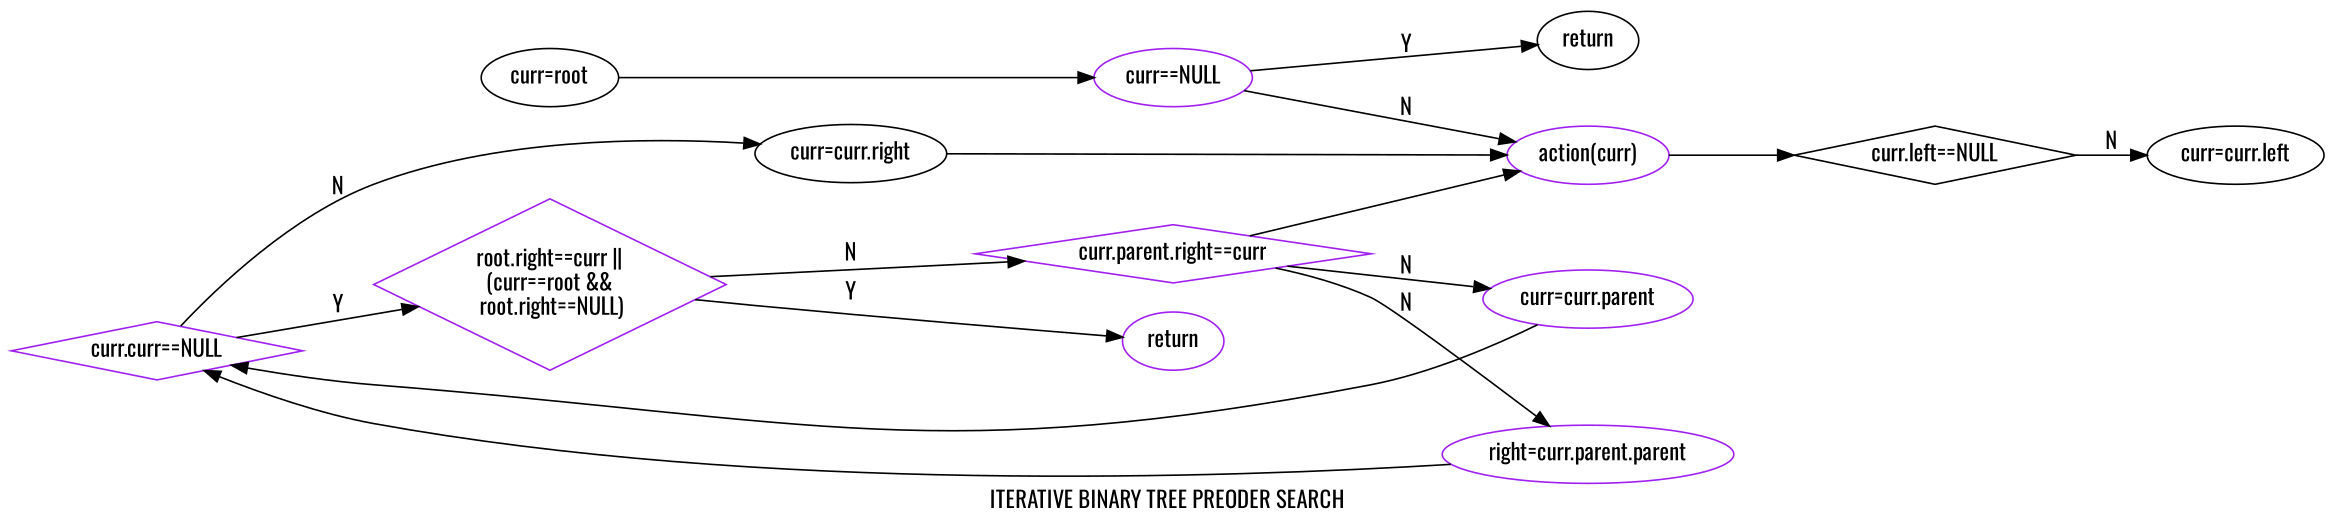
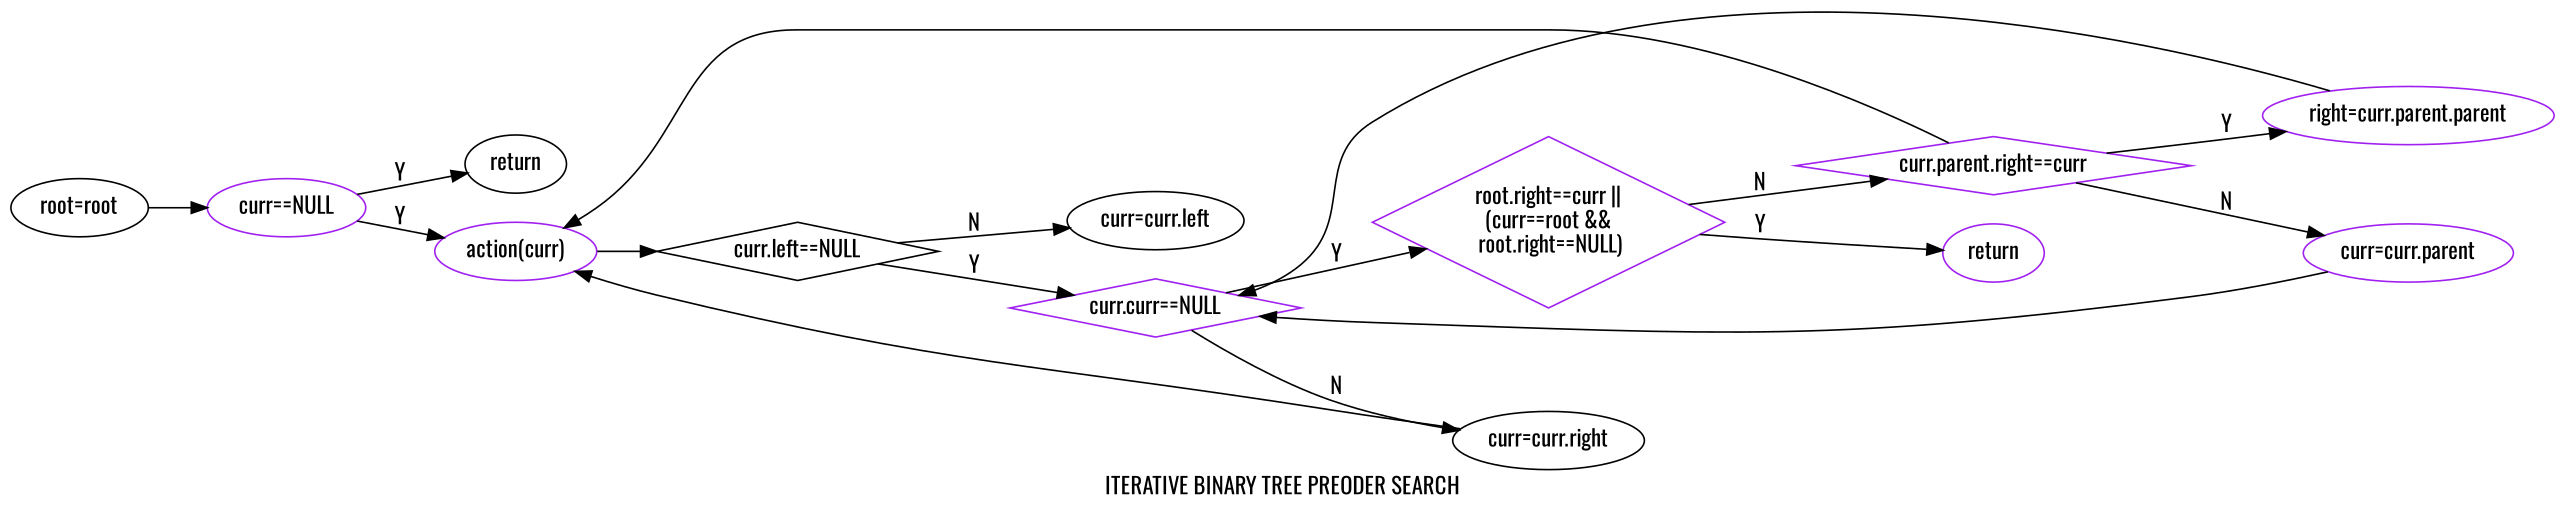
node "curr=root": label "curr=root" -> "root=root"
edge "curr==NULL" -> "action(curr)": label "N" -> "Y"
edge "curr.left==NULL" -> "curr.curr==NULL": added, label "Y"
edge "curr.parent.right==curr" -> "right=curr.parent.parent": label "N" -> "Y"
